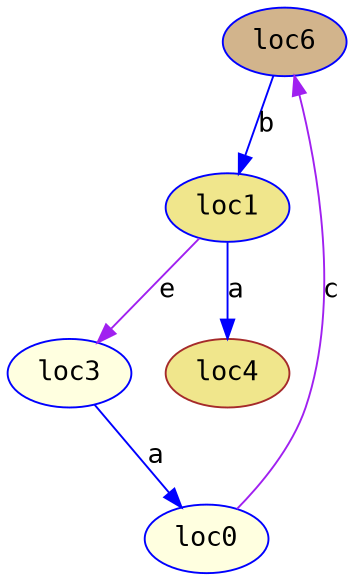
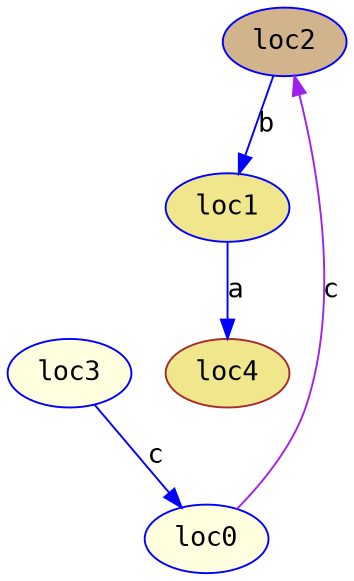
node "loc6": label "loc6" -> "loc2"
edge "loc1" -> "loc3": removed, label "e"
edge "loc3" -> "loc0": label "a" -> "c"
